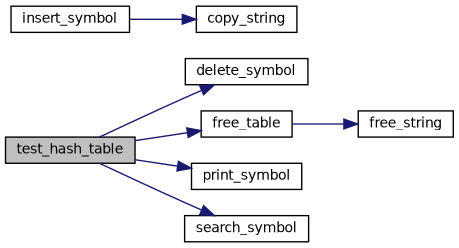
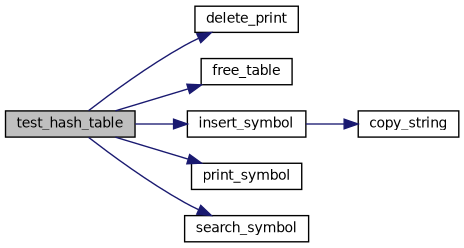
node "delete_symbol": label "delete_symbol" -> "delete_print"
edge "test_hash_table" -> "insert_symbol": added
node "free_string": removed
